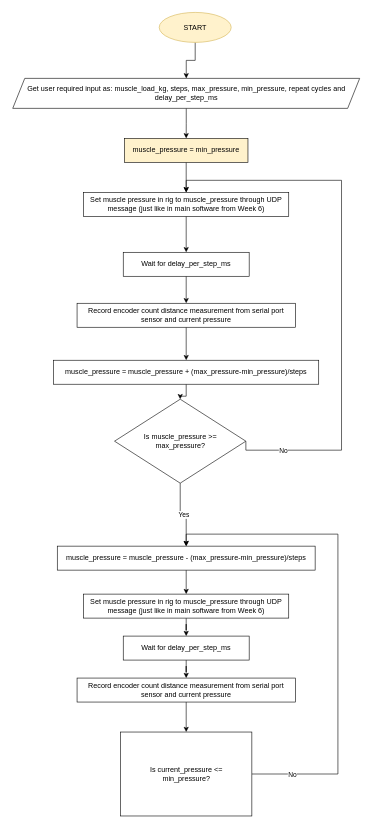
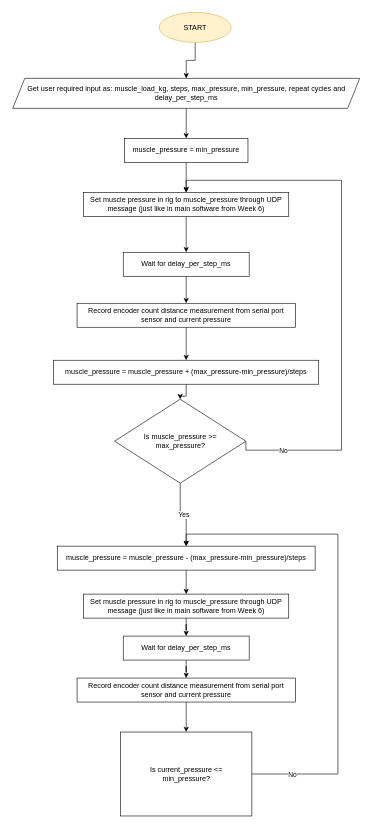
node "muscle_pressure = min_pressure": fillcolor #fff2cc -> #ffffff
